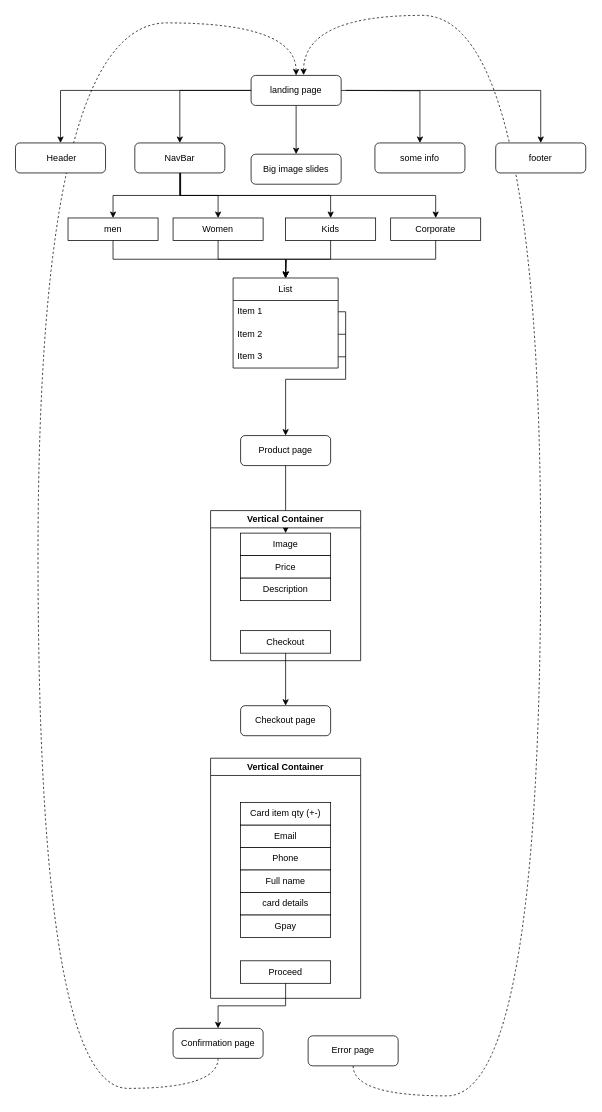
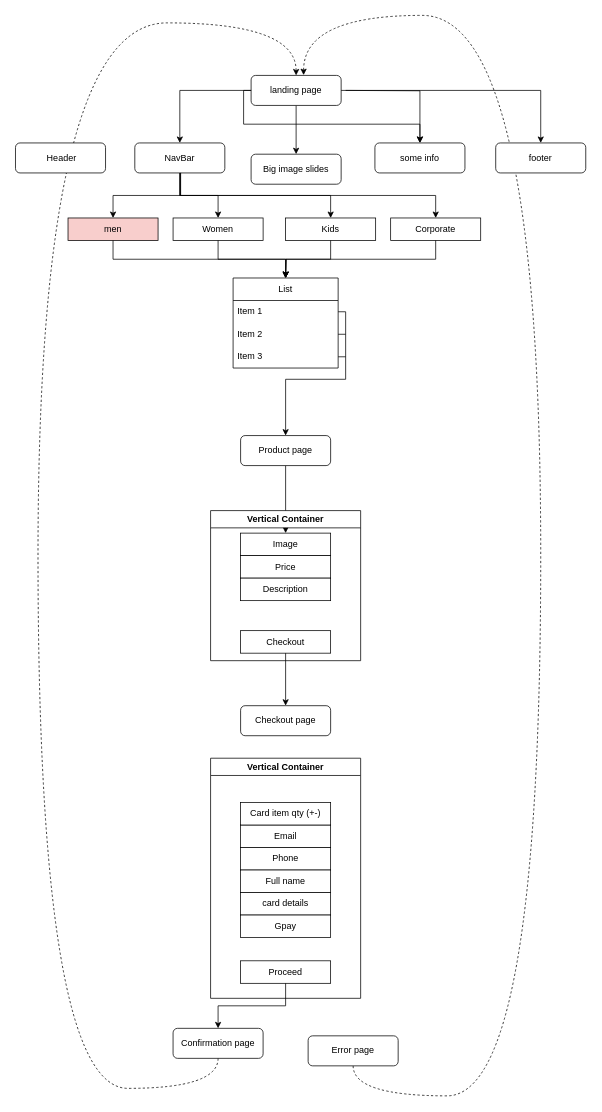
edge "landing page" -> "Header": now "landing page" -> "some info"
node "men": fillcolor #ffffff -> #f8cecc
